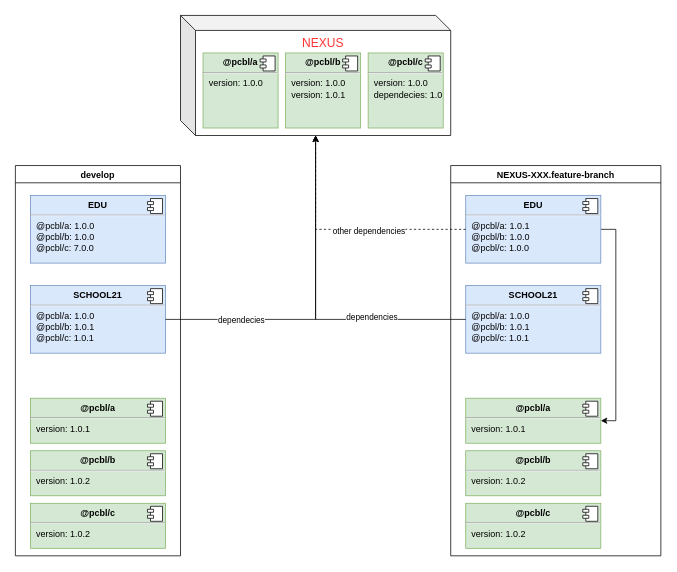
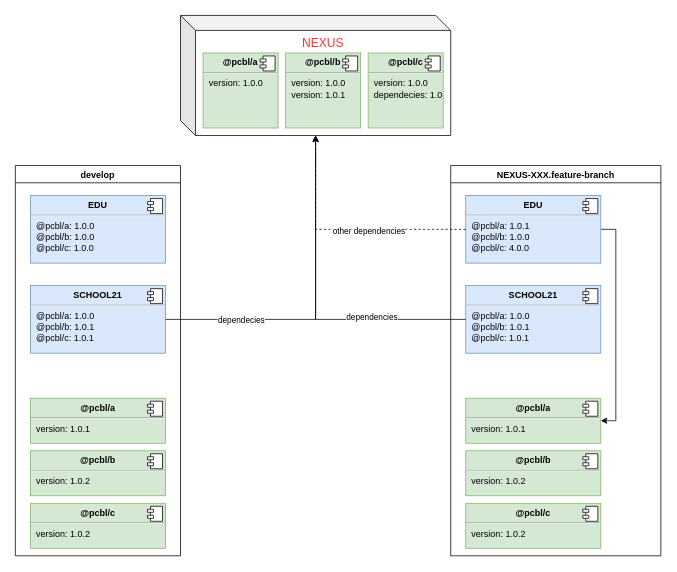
node "EDU @pcbl/a: 1.0.0 @pcbl/b: 1.0.0 @pcbl/c: 7.0.0": label "EDU @pcbl/a: 1.0.0 @pcbl/b: 1.0.0 @pcbl/c: 7.0.0" -> "EDU @pcbl/a: 1.0.0 @pcbl/b: 1.0.0 @pcbl/c: 1.0.0"
node "EDU @pcbl/a: 1.0.1 @pcbl/b: 1.0.0 @pcbl/c: 1.0.0": label "EDU @pcbl/a: 1.0.1 @pcbl/b: 1.0.0 @pcbl/c: 1.0.0" -> "EDU @pcbl/a: 1.0.1 @pcbl/b: 1.0.0 @pcbl/c: 4.0.0"
